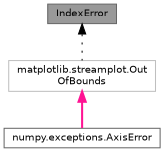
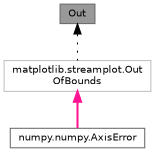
node "IndexError": label "IndexError" -> "Out"
node "numpy.exceptions.AxisError": label "numpy.exceptions.AxisError" -> "numpy.numpy.AxisError"
